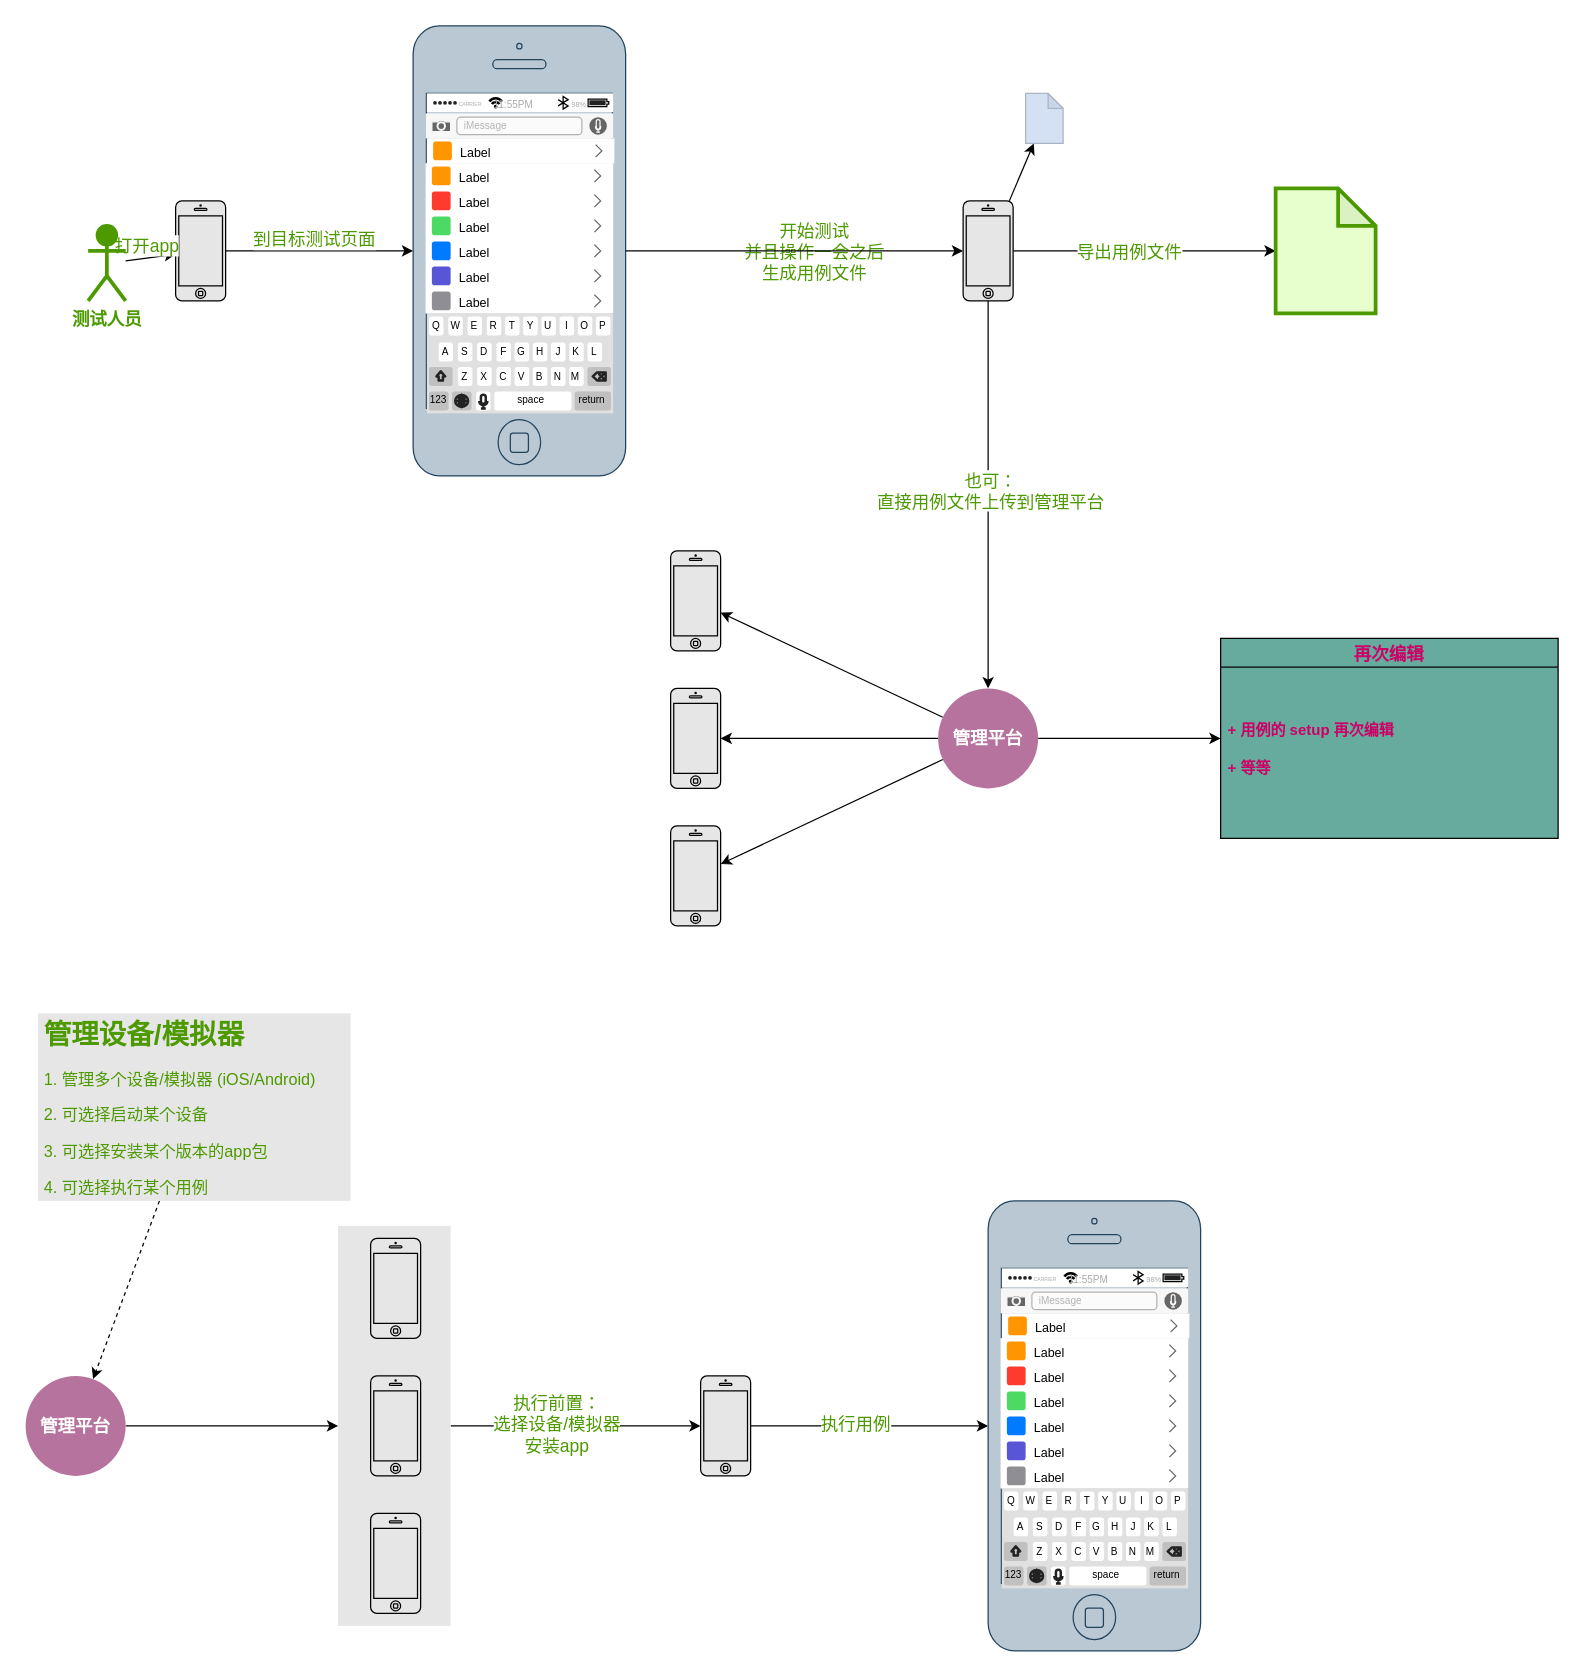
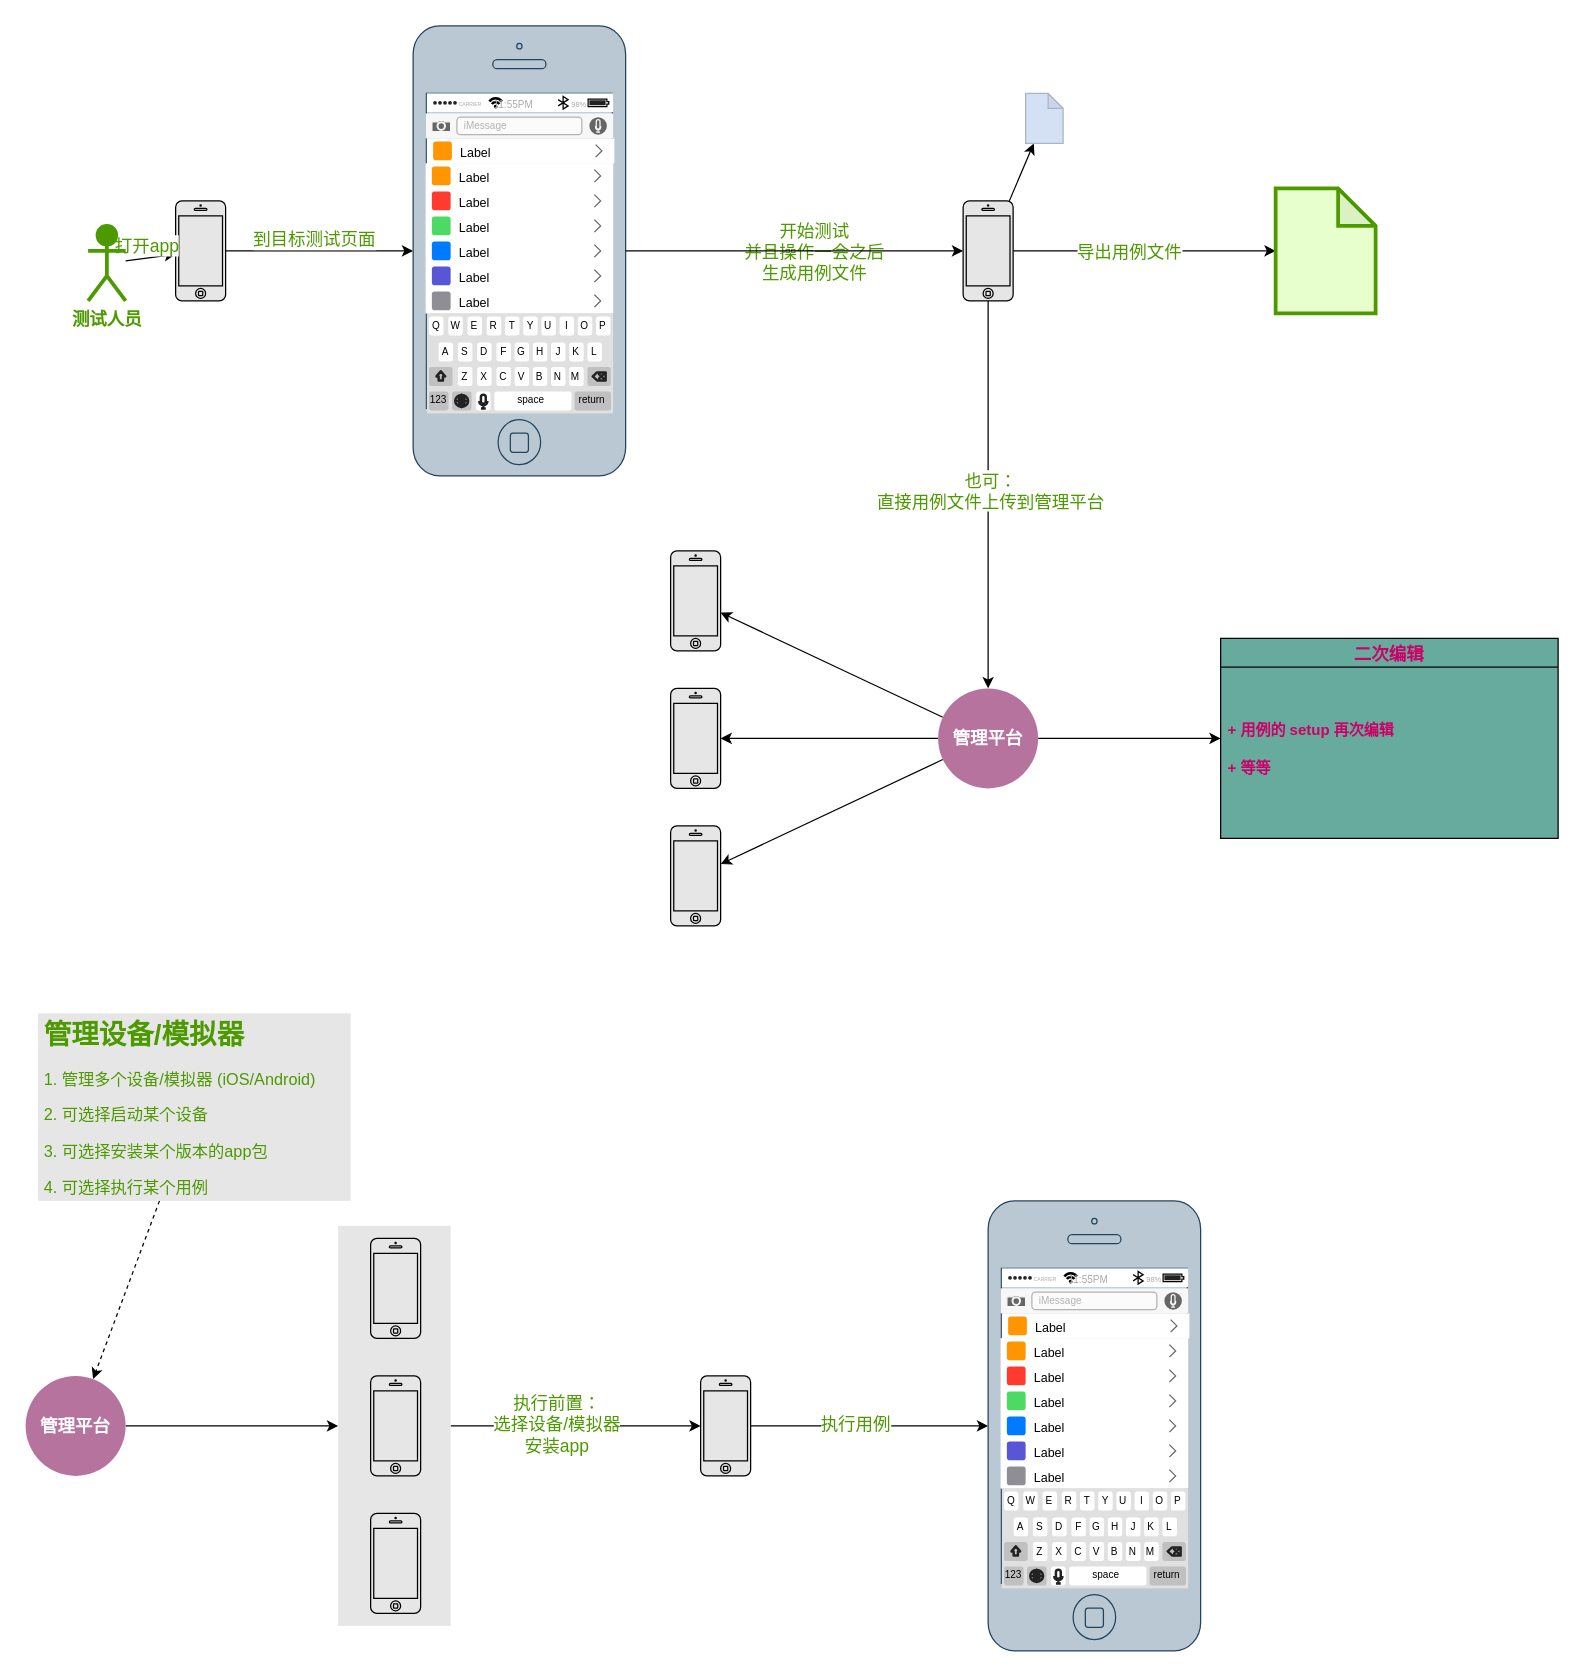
node "再次编辑": label "再次编辑" -> "二次编辑"
